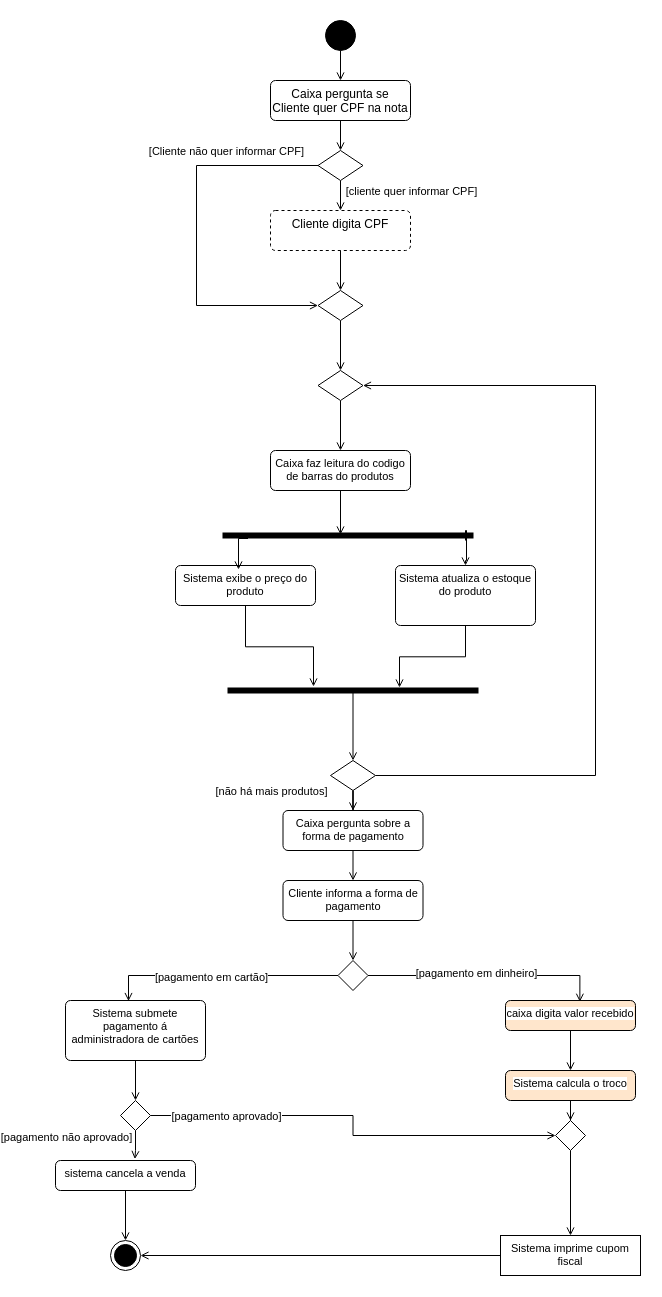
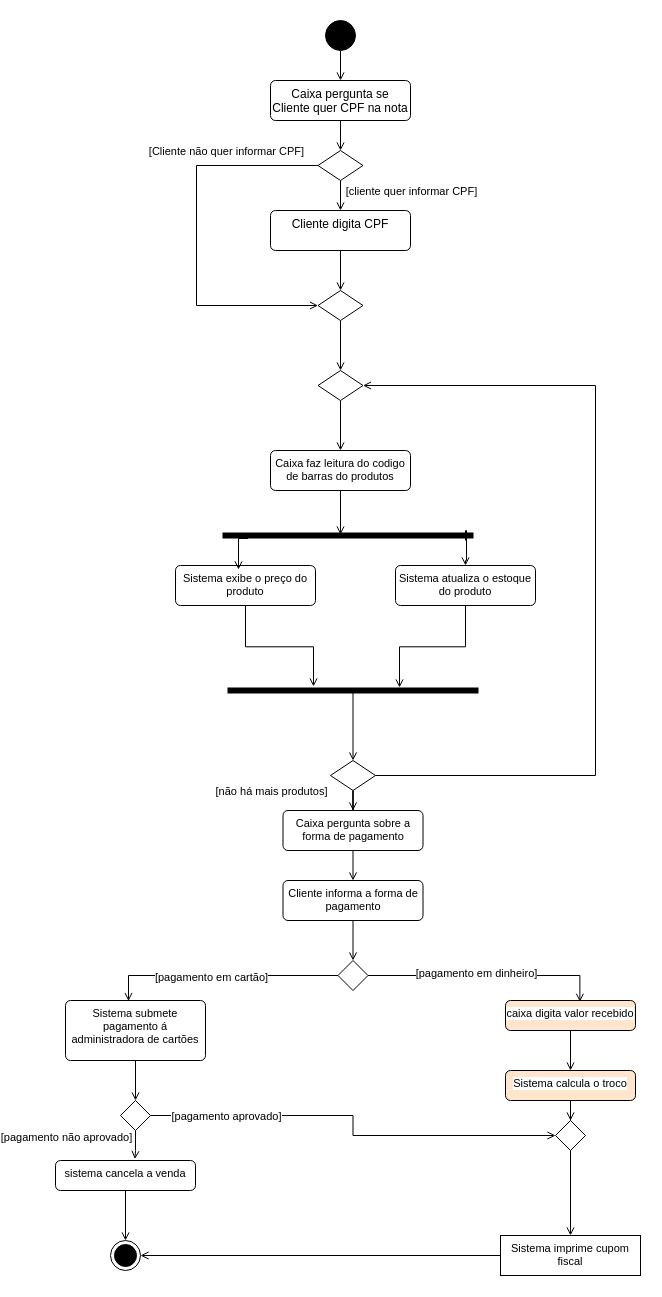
node "Cliente digita CPF": style dashed -> solid
node "Sistema atualiza o estoque do produto": size 140x60 -> 140x40
